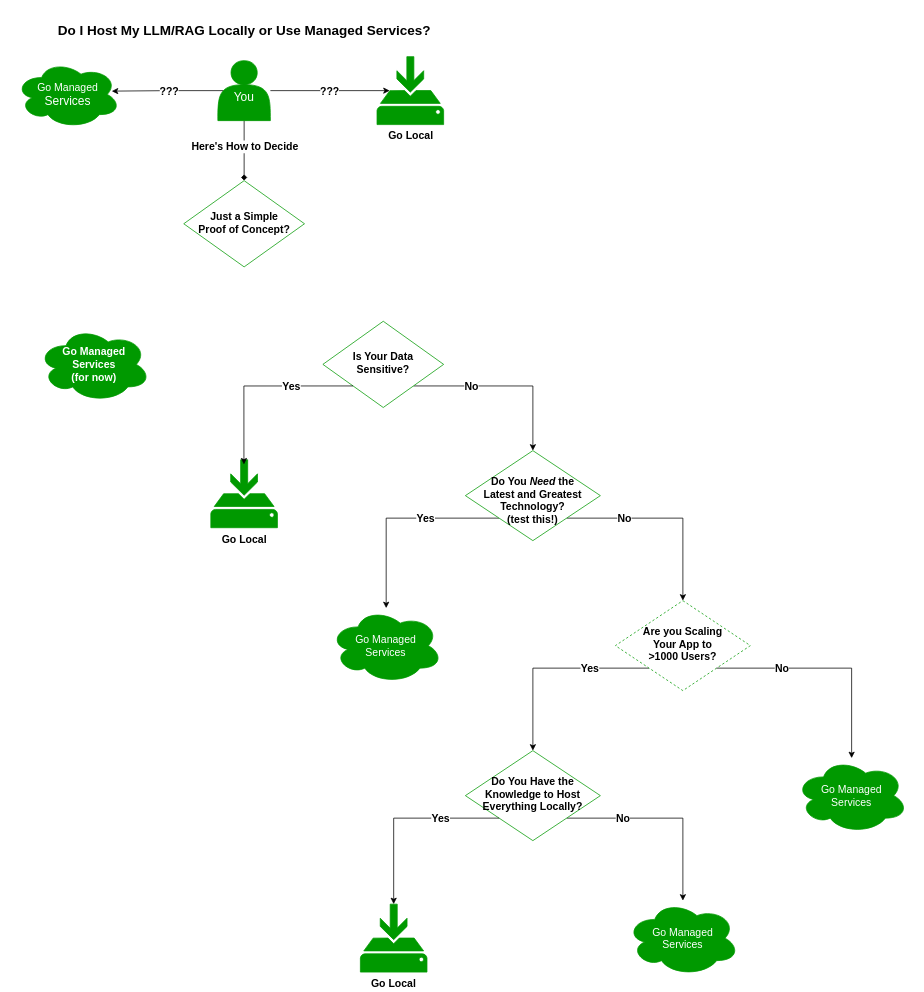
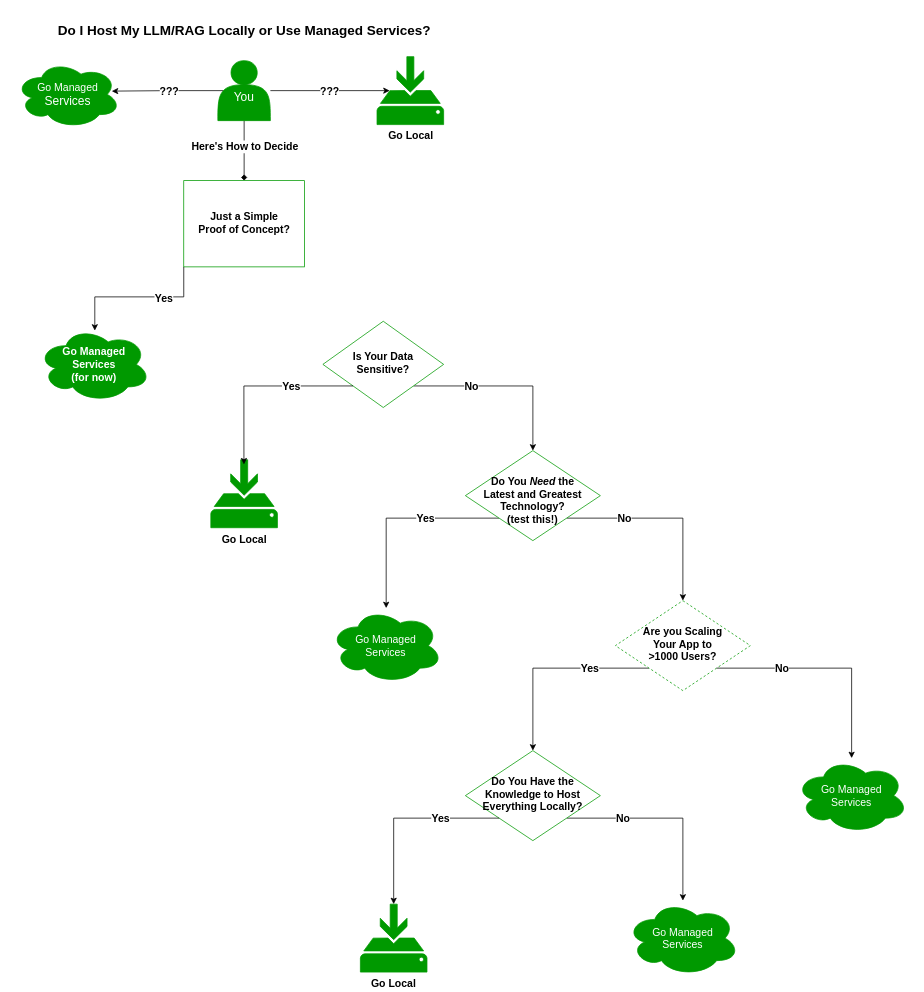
node "Just a Simple Proof of Concept?": shape diamond -> rectangle
edge "Just a Simple Proof of Concept?" -> "Go Managed Services (for now)": added, label "Yes"
